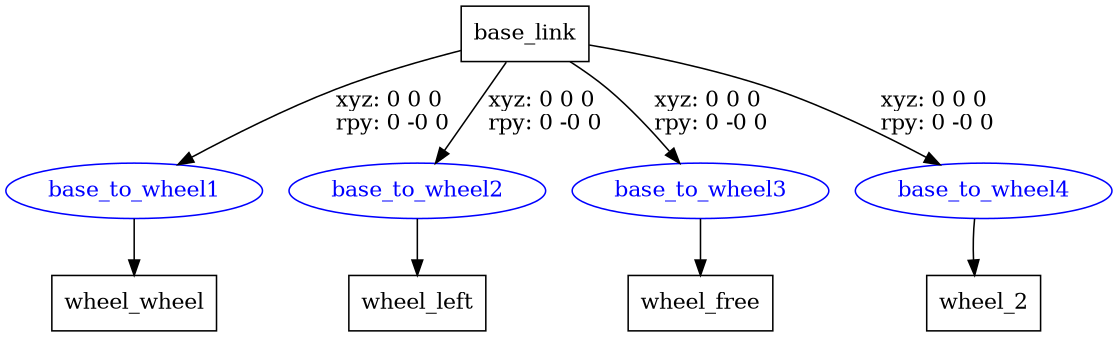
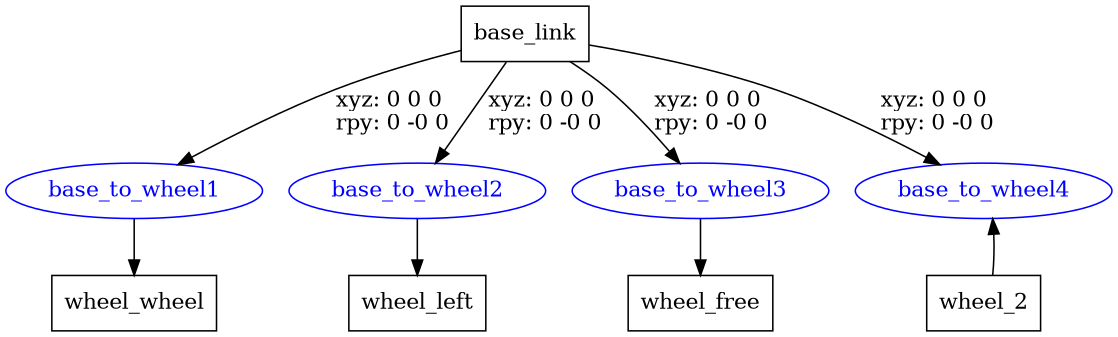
edge "base_to_wheel4" -> "wheel_2": reversed
